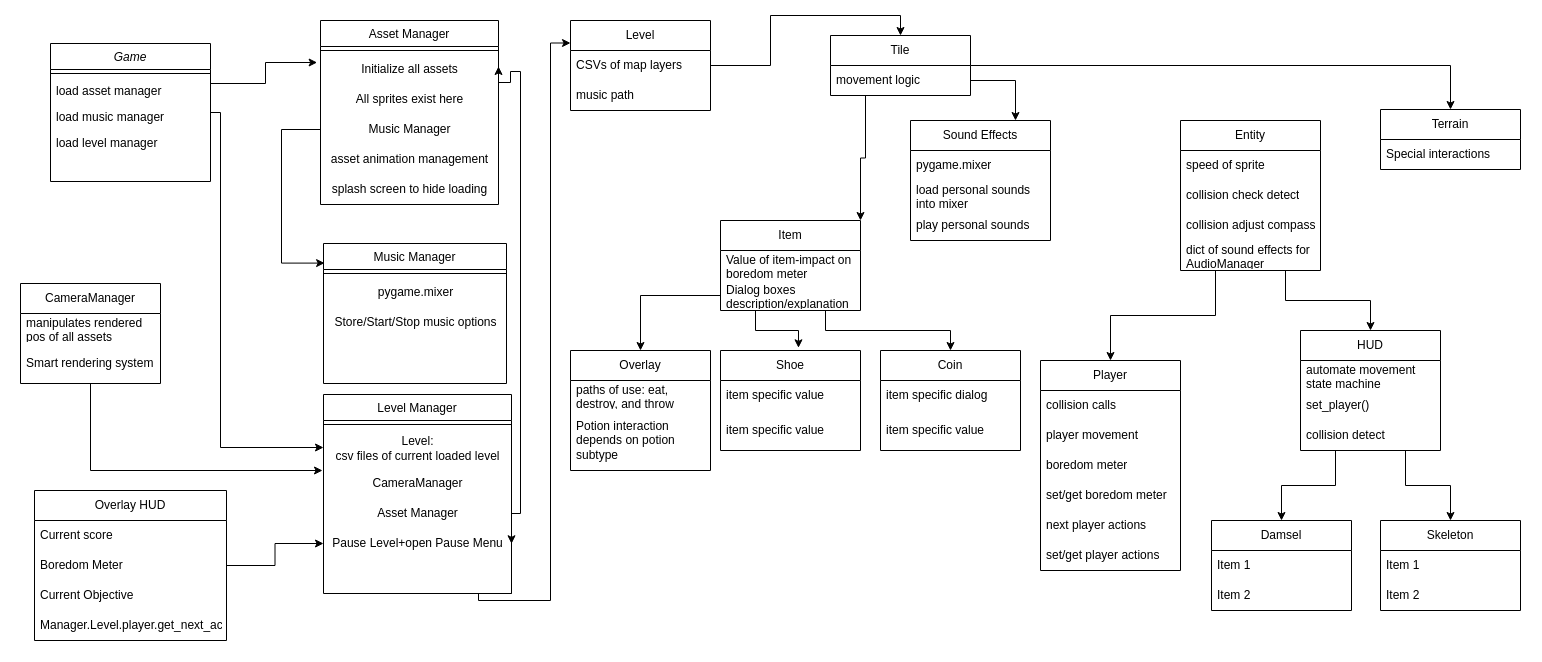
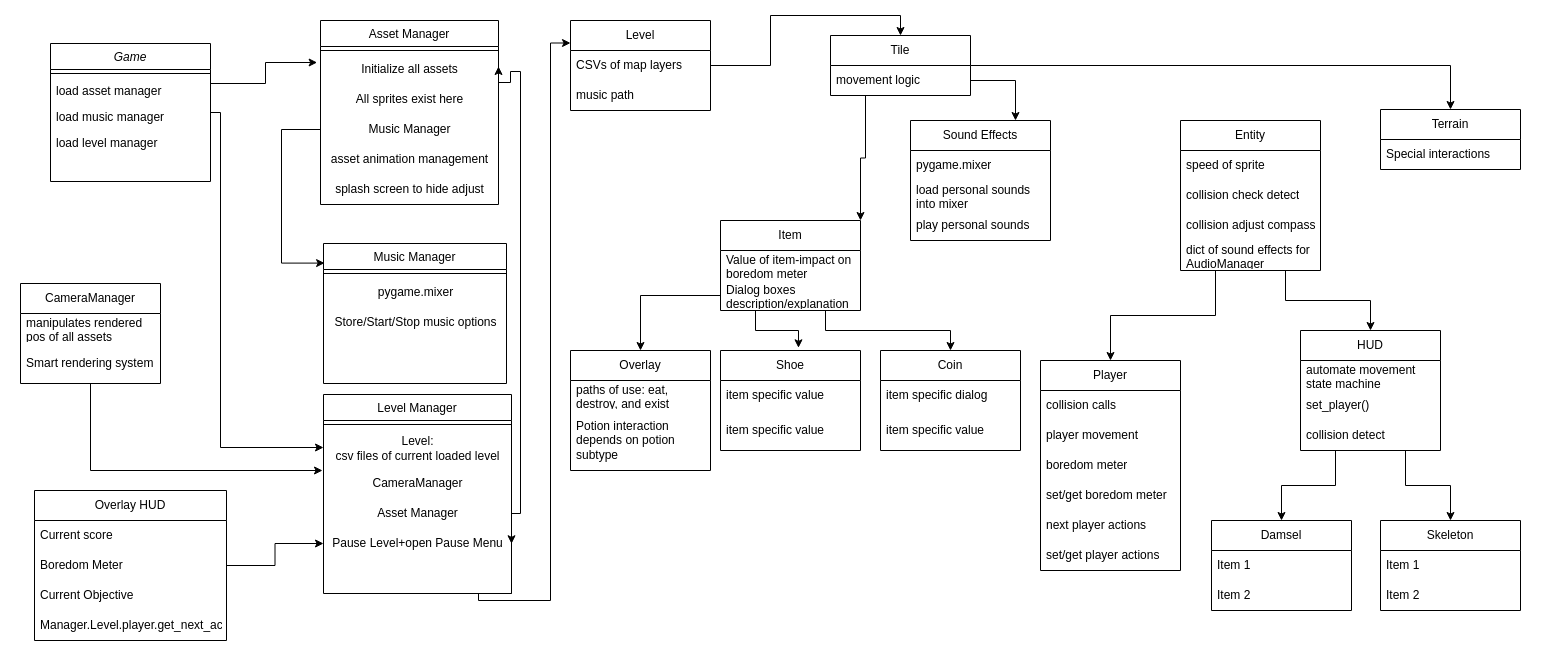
node "splash screen to hide loading": label "splash screen to hide loading" -> "splash screen to hide adjust"
node "paths of use: eat, destroy, and throw": label "paths of use: eat, destroy, and throw" -> "paths of use: eat, destroy, and exist"
